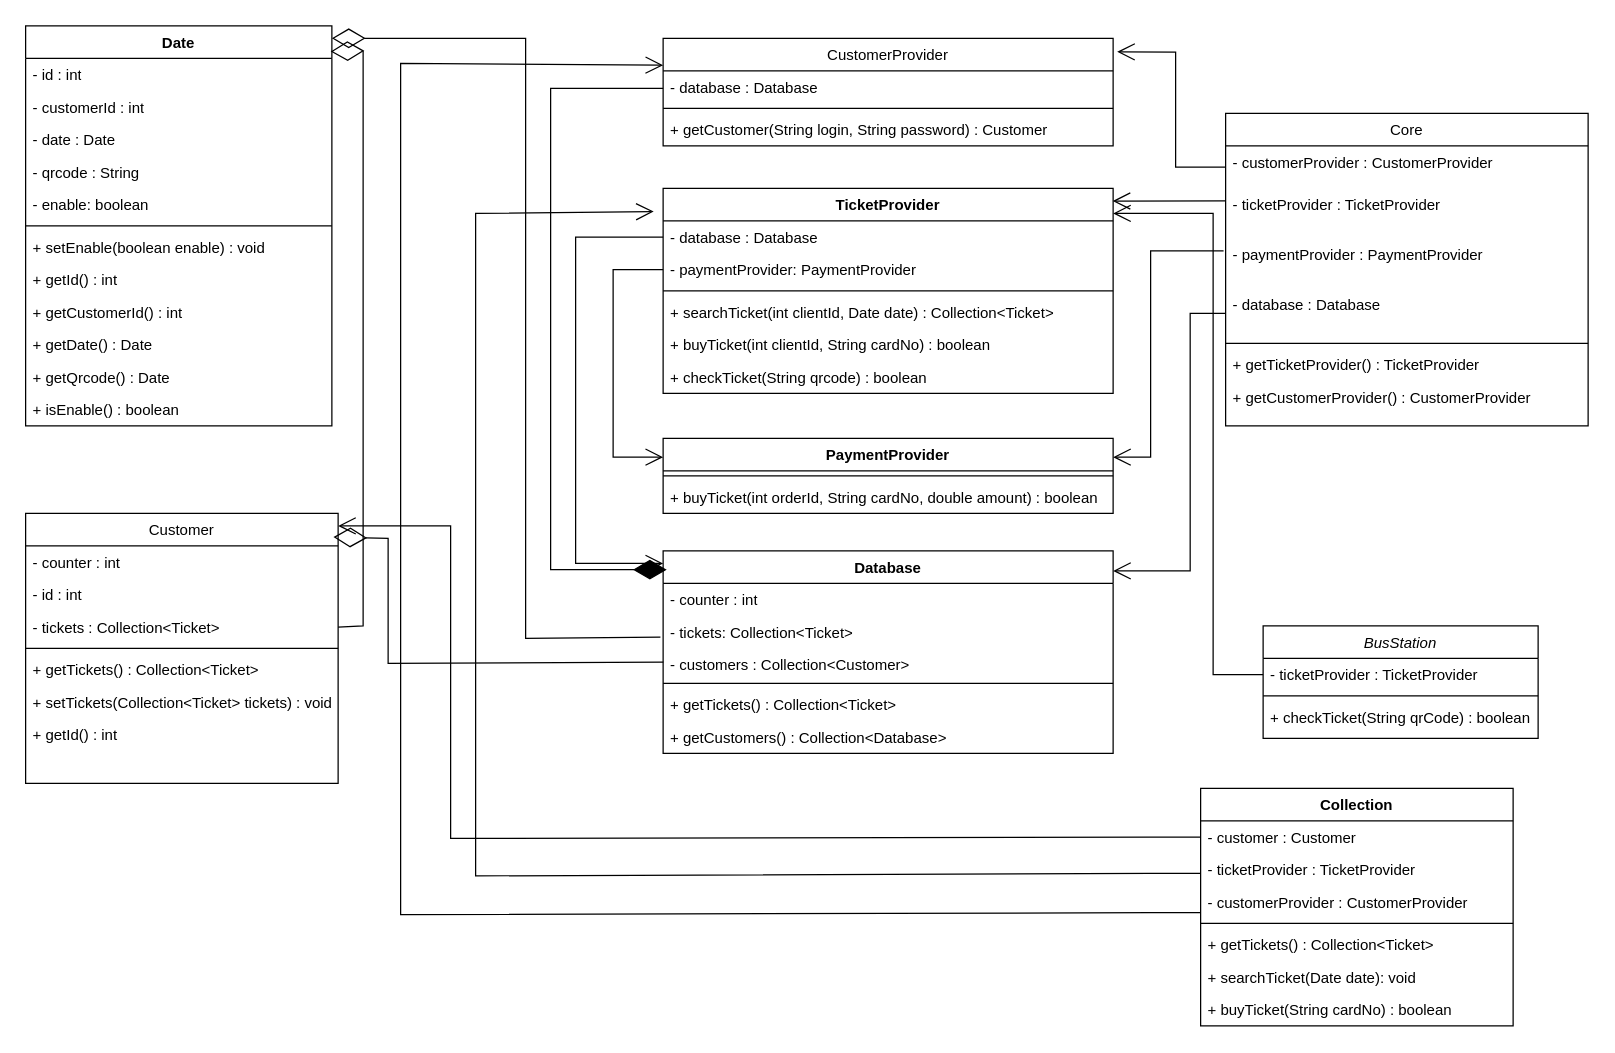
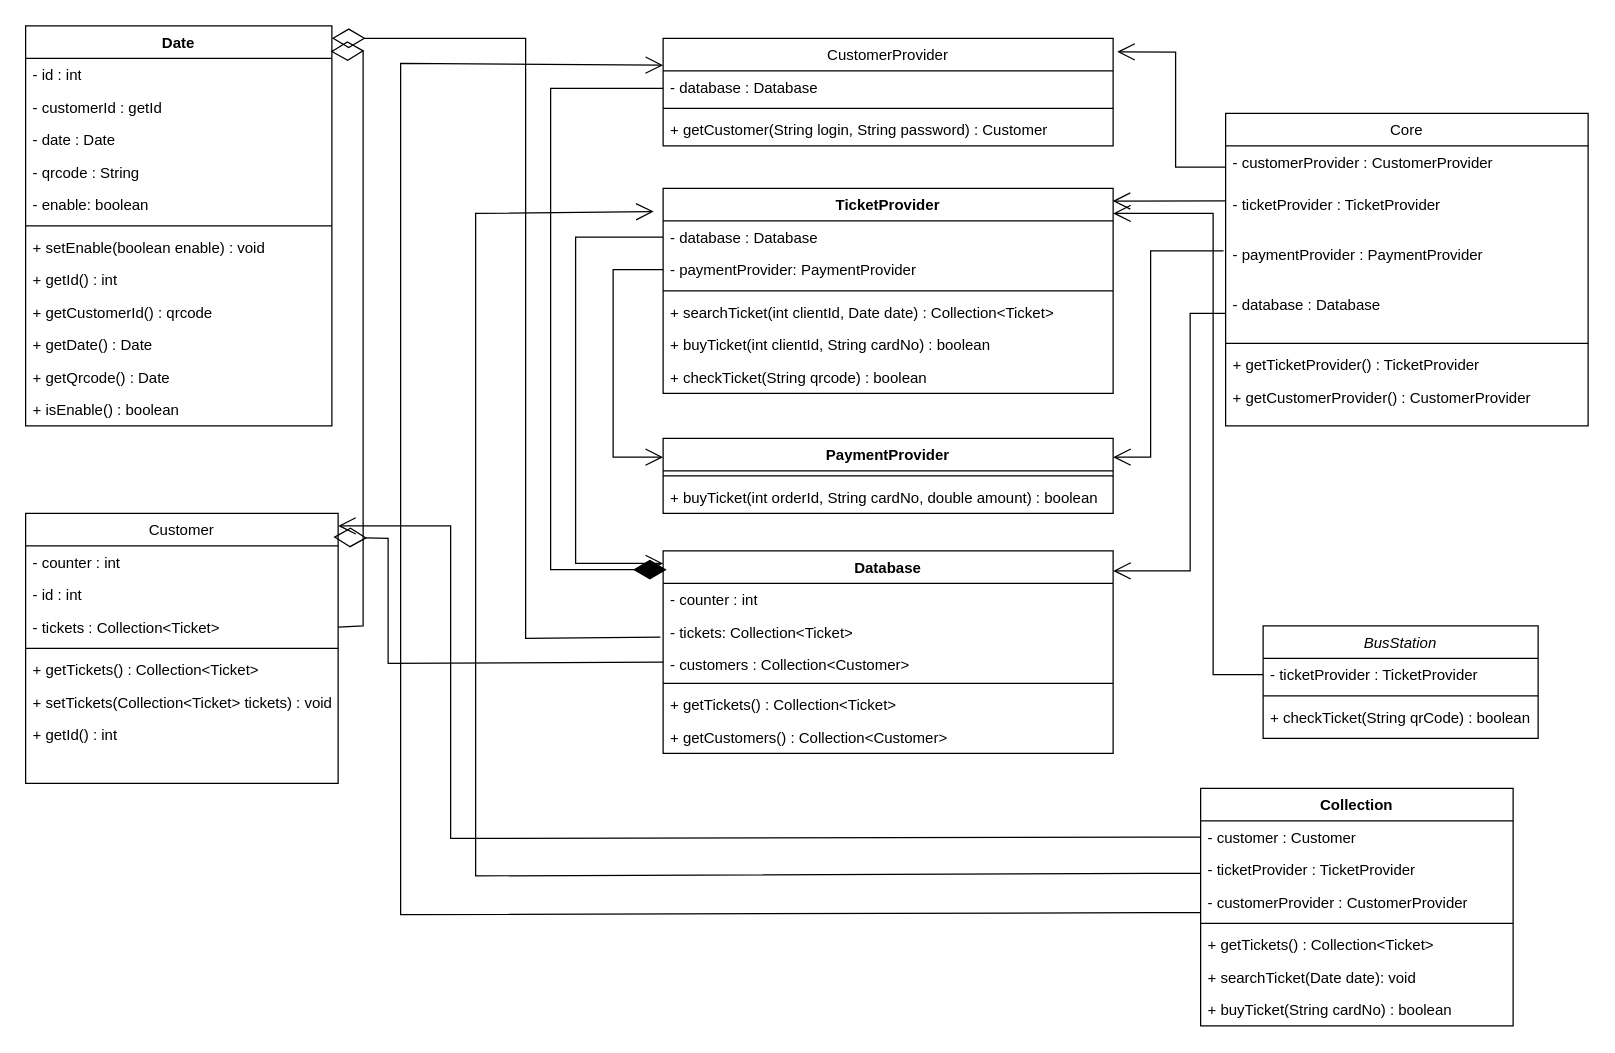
node "- customerId : int": label "- customerId : int" -> "- customerId : getId"
node "+ getCustomerId() : int": label "+ getCustomerId() : int" -> "+ getCustomerId() : qrcode"
node "+ getCustomers() : Collection<Database>": label "+ getCustomers() : Collection<Database>" -> "+ getCustomers() : Collection<Customer>"
